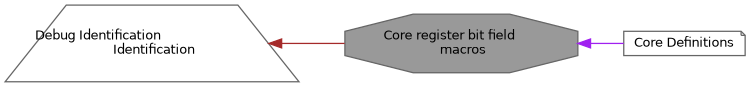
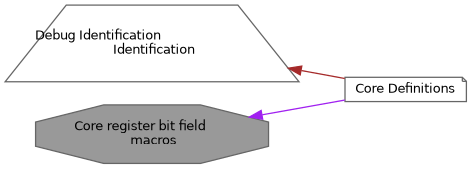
edge "Core register bit field macros" -> "Debug Identification Identification": now "Core Definitions" -> "Debug Identification Identification"
